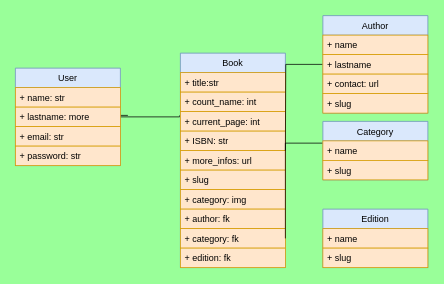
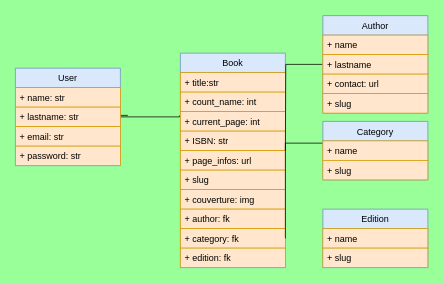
node "+ lastname: more": label "+ lastname: more" -> "+ lastname: str"
node "+ more_infos: url": label "+ more_infos: url" -> "+ page_infos: url"
node "+ category: img": label "+ category: img" -> "+ couverture: img"
